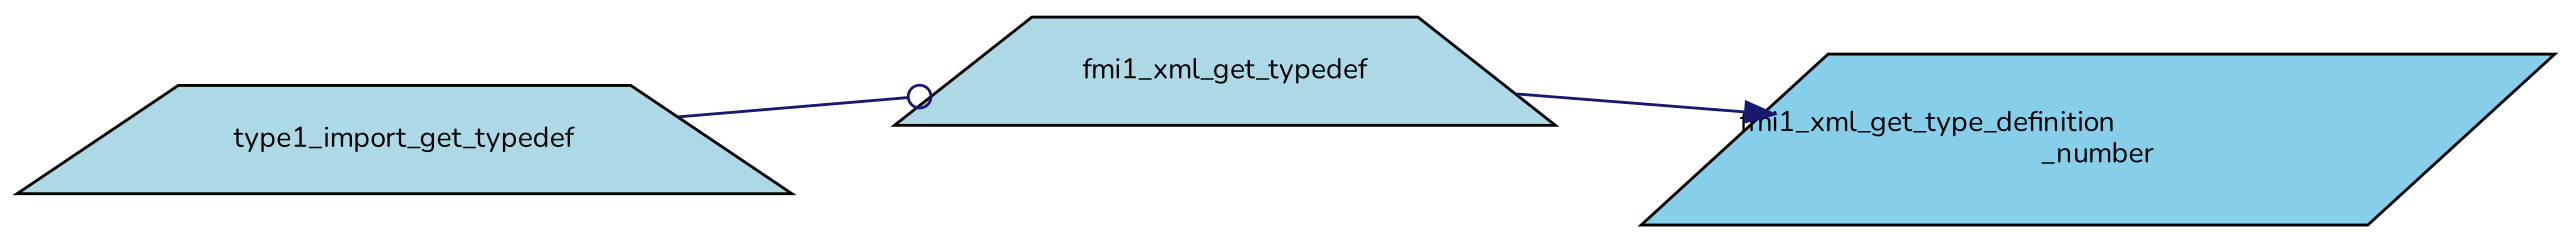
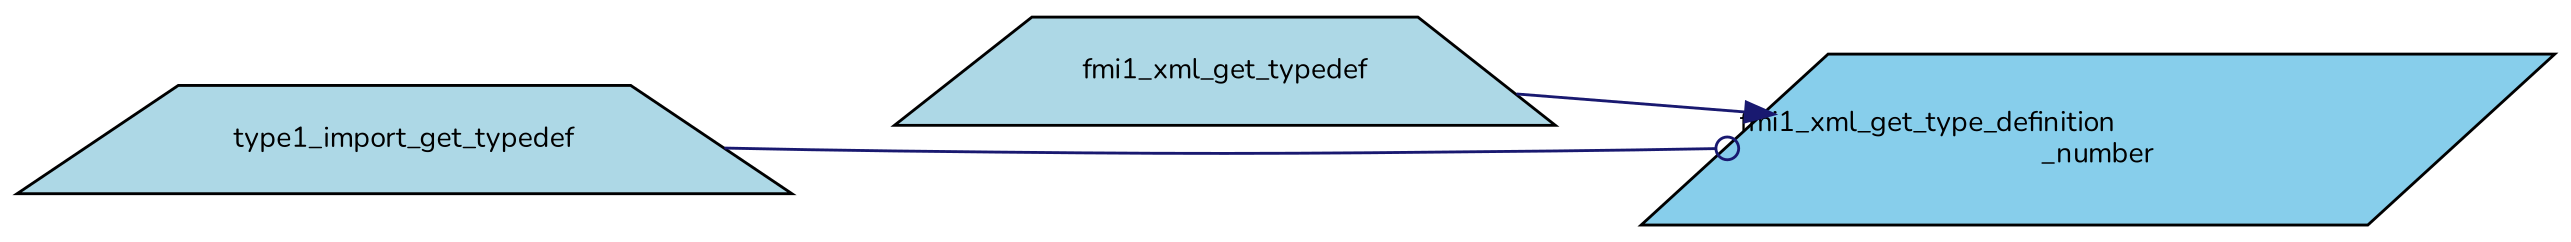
edge "type1_import_get_typedef" -> "fmi1_xml_get_typedef": now "type1_import_get_typedef" -> "fmi1_xml_get_type_definition _number"
